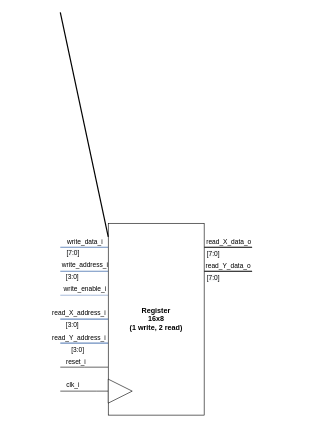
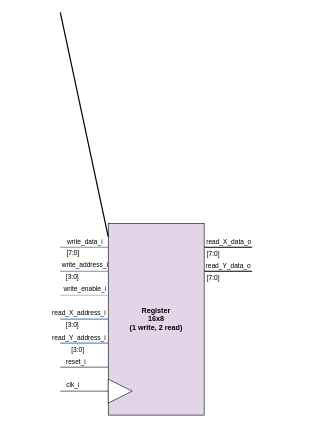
node "Register 16x8 (1 write, 2 read)": fillcolor #ffffff -> #e1d5e7
